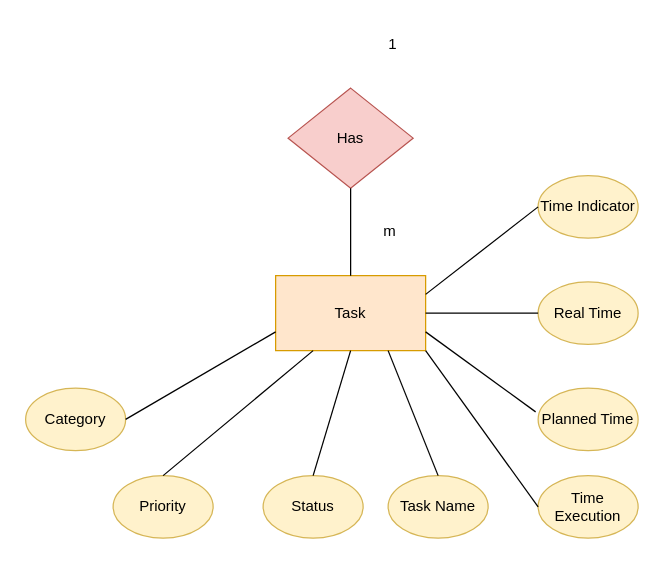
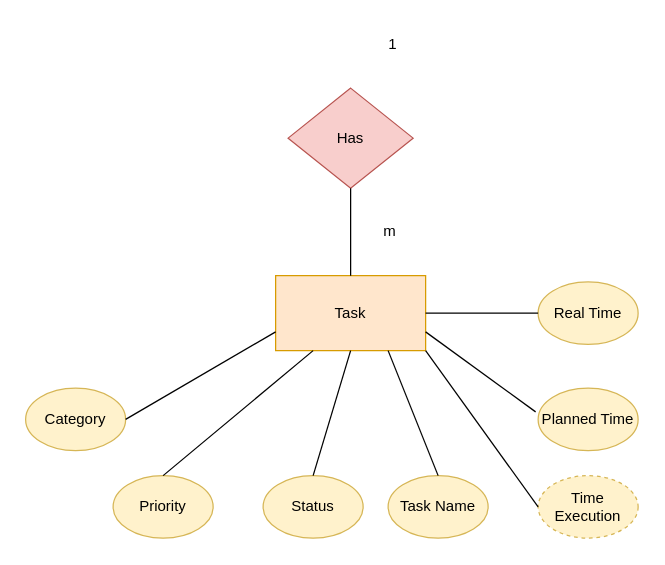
node "Time Indicator": removed
edge "Time Indicator" -- "Task": removed
node "Time Execution": style solid -> dashed
